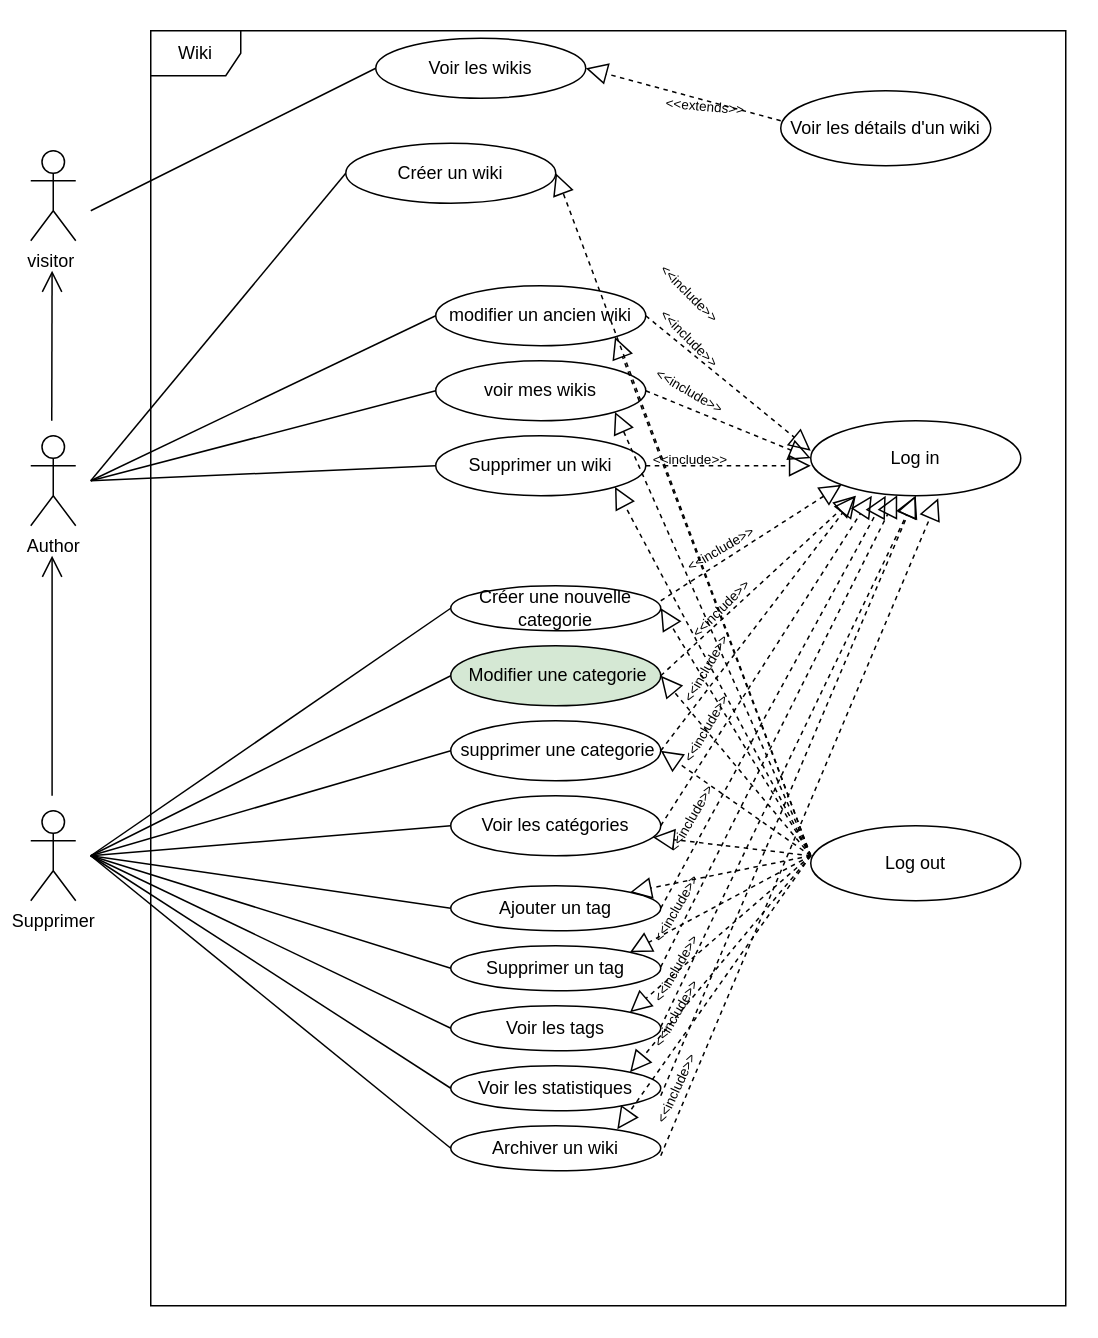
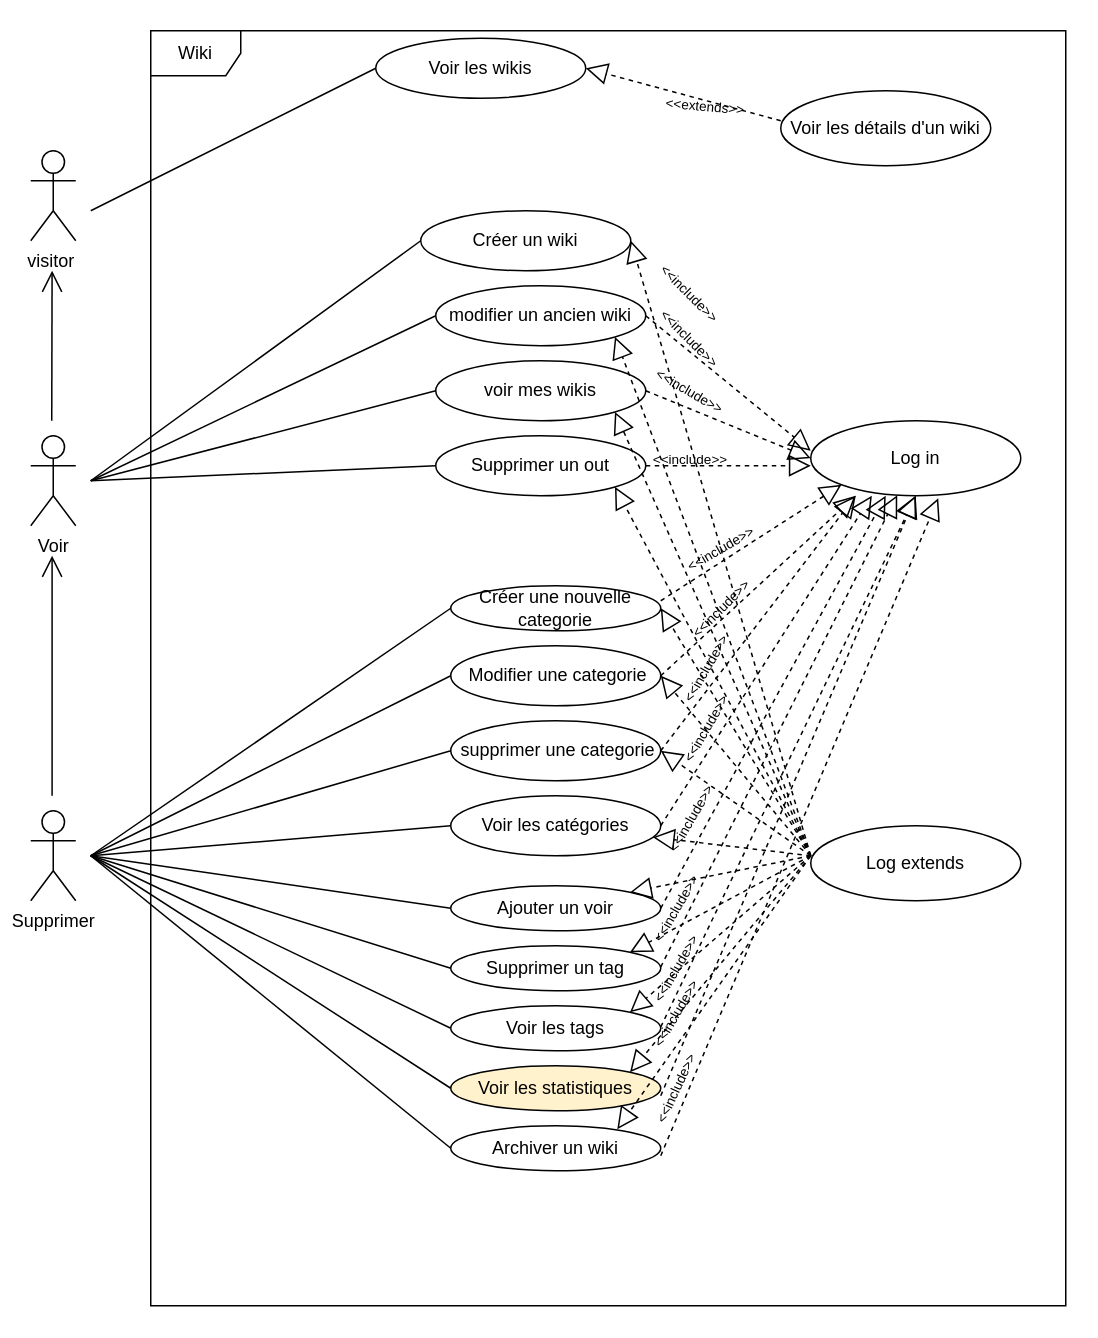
node "Créer un wiki": moved (451, 173) -> (526, 241)
node "Supprimer un wiki": label "Supprimer un wiki" -> "Supprimer un out"
node "Author": label "Author" -> "Voir"
node "Modifier une categorie": fillcolor #d5e8d4 -> #ffffff
node "Log out": label "Log out" -> "Log extends"
node "Ajouter un tag": label "Ajouter un tag" -> "Ajouter un voir"
node "Voir les statistiques": fillcolor #ffffff -> #fff2cc
